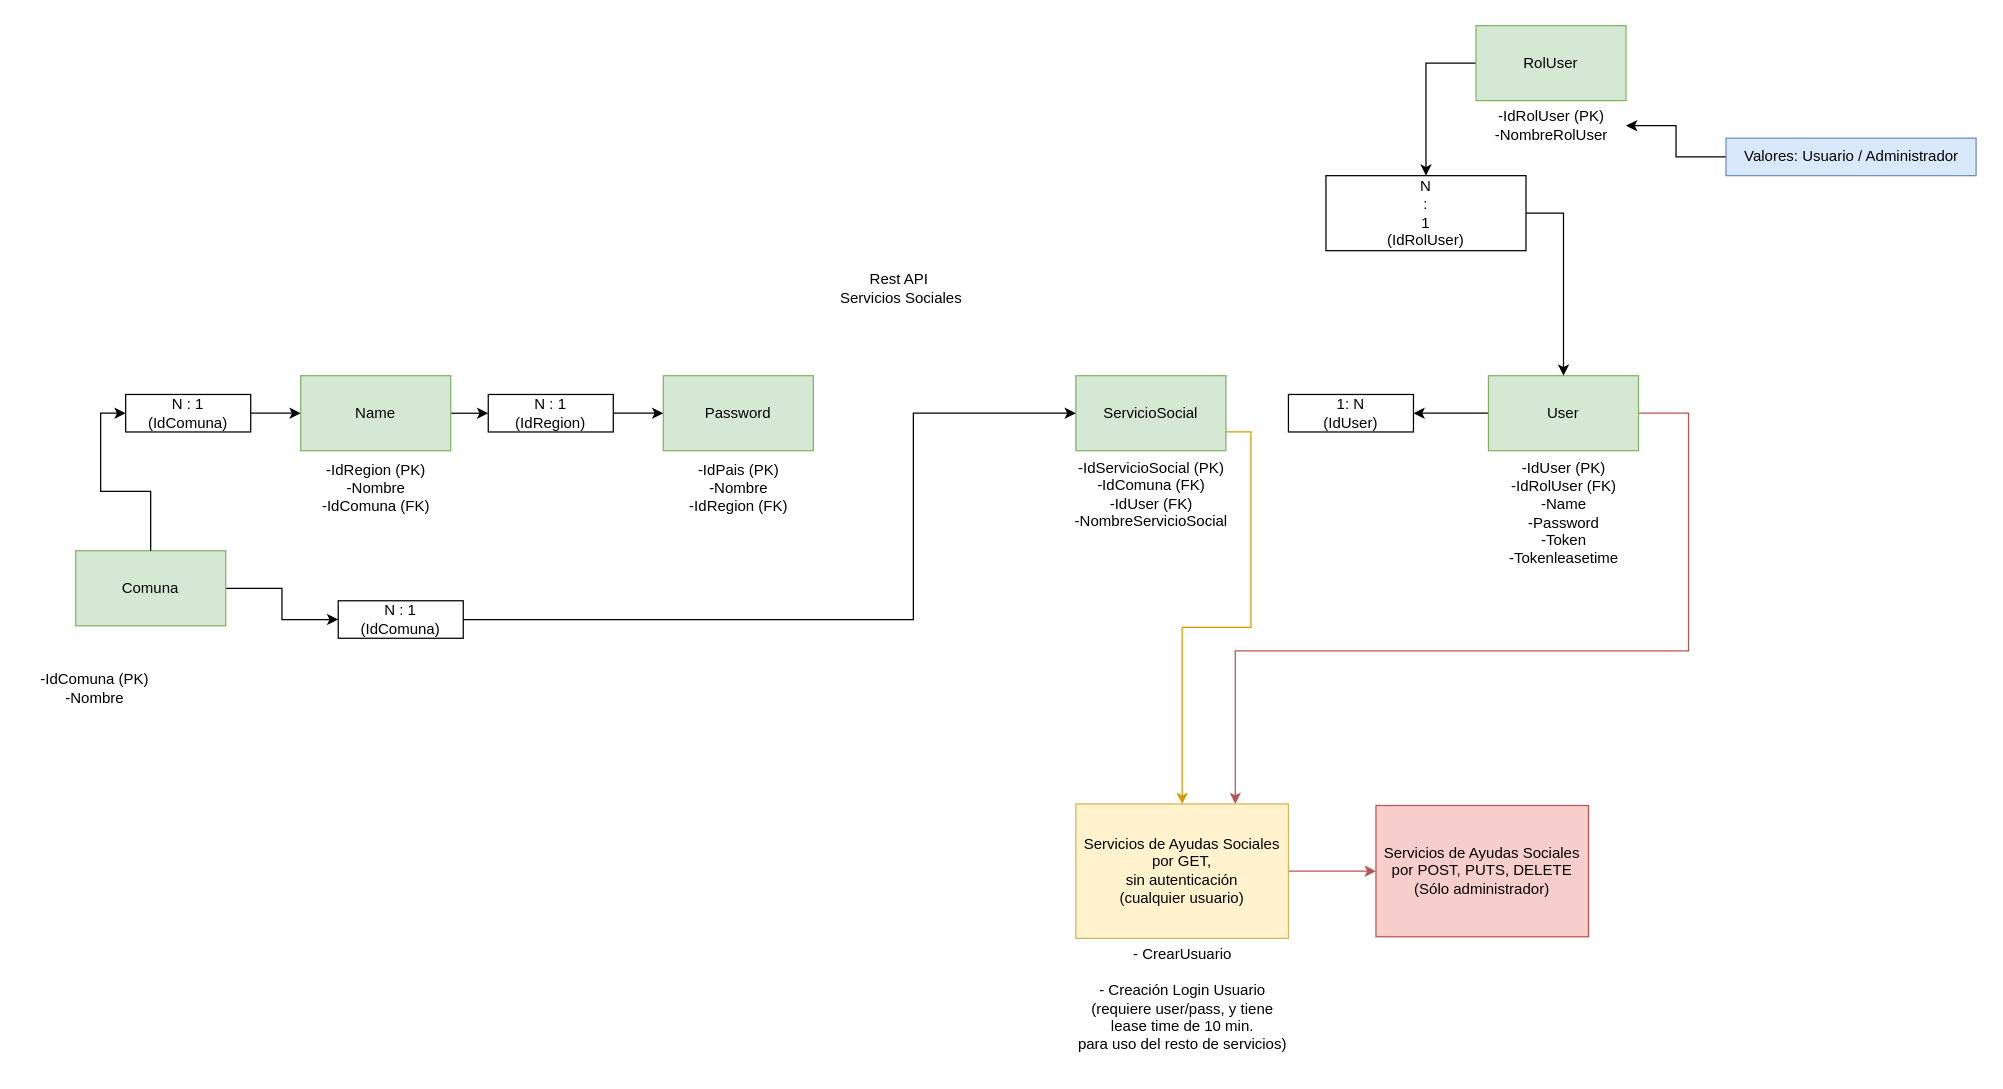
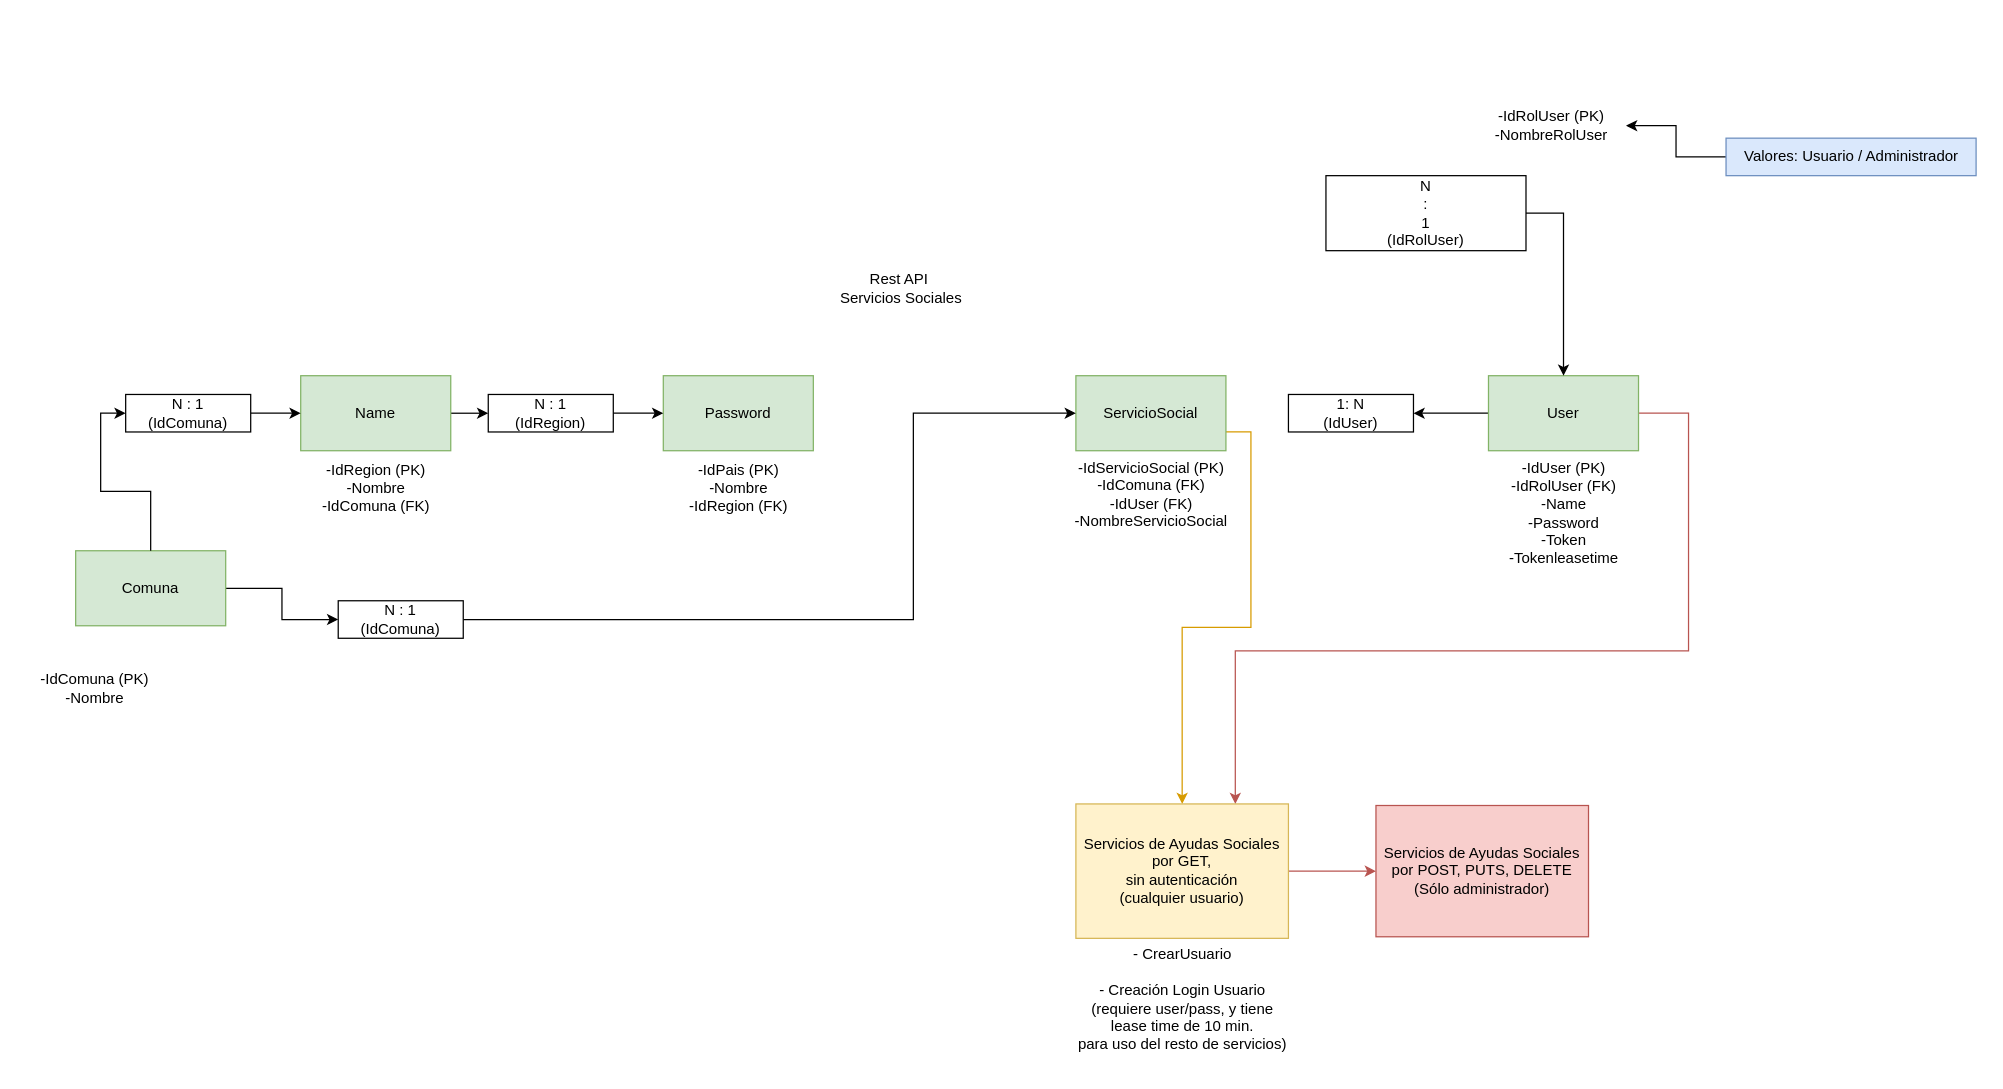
node "RolUser": removed
edge "RolUser" -> "N : 1 (IdRolUser)": removed
